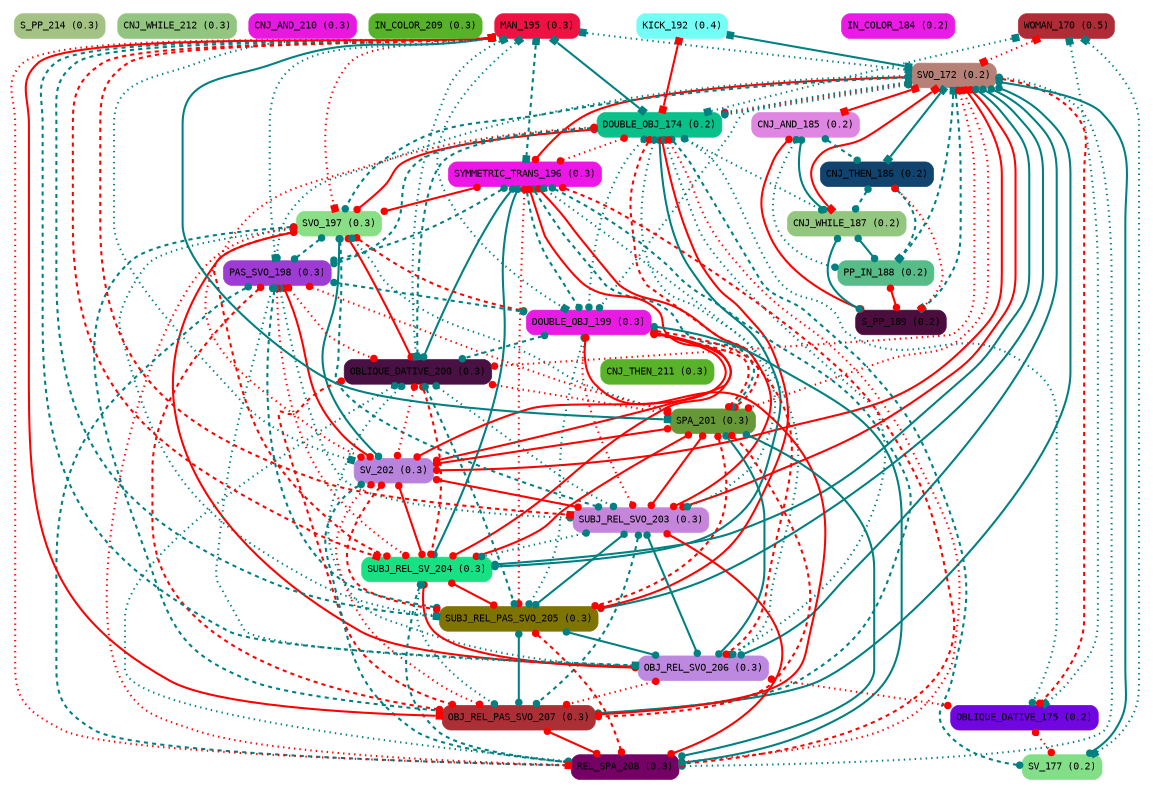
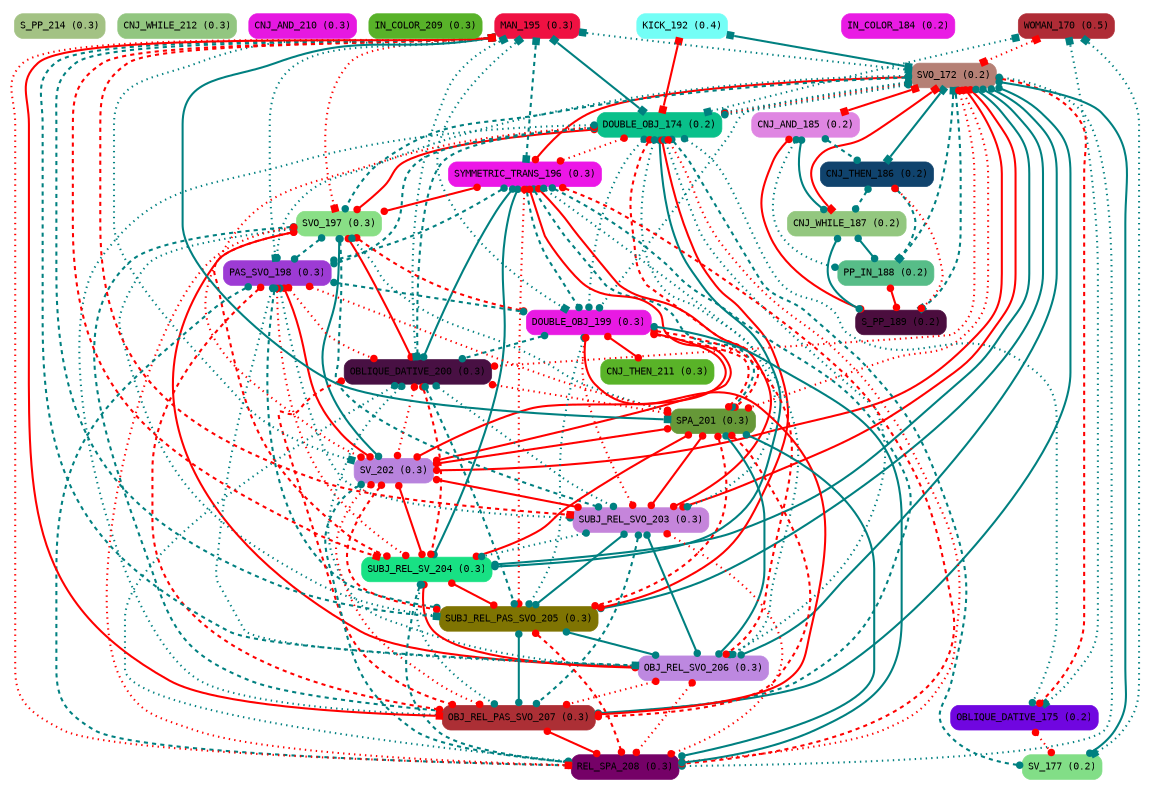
edge "DOUBLE_OBJ_174 (0.2)" -- "CNJ_WHILE_187 (0.2)": now "DOUBLE_OBJ_174 (0.2)" -- "OBJ_REL_PAS_SVO_207 (0.3)"
edge "DOUBLE_OBJ_199 (0.3)" -- "SUBJ_REL_SV_204 (0.3)": now "DOUBLE_OBJ_199 (0.3)" -- "CNJ_THEN_211 (0.3)"
edge "SUBJ_REL_SVO_203 (0.3)" -- "REL_SPA_208 (0.3)": style bold -> dotted
edge "OBJ_REL_SVO_206 (0.3)" -- "OBLIQUE_DATIVE_175 (0.2)": now "OBJ_REL_SVO_206 (0.3)" -- "REL_SPA_208 (0.3)"
